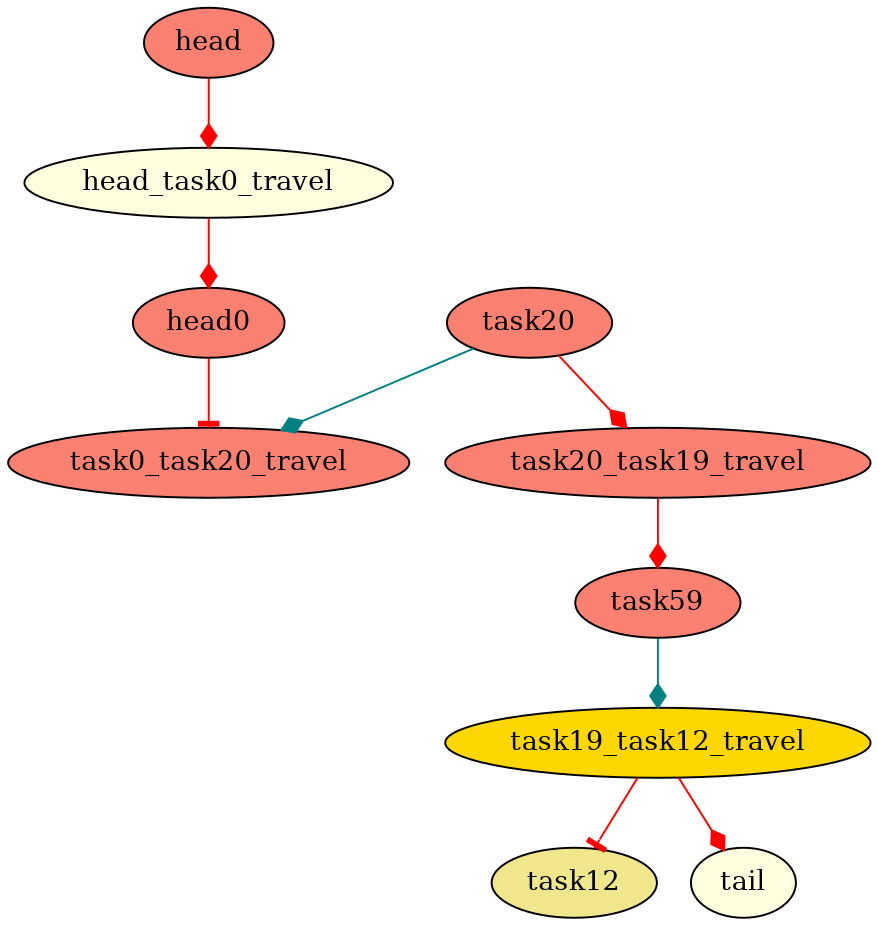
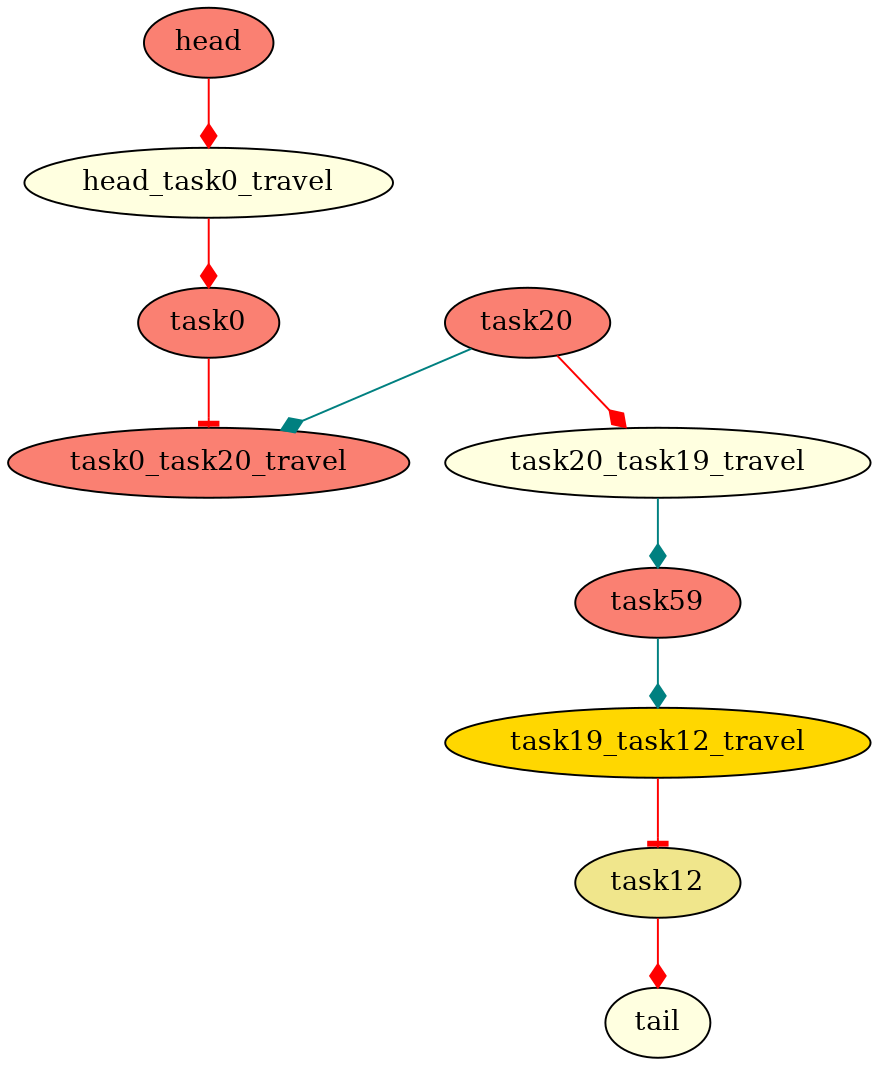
node "head0": label "head0" -> "task0"
node "task20_task19_travel": fillcolor salmon -> lightyellow
edge "task20_task19_travel" -> "task59": color red -> teal
edge "task19_task12_travel" -> "tail": now "task12" -> "tail"
